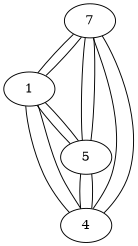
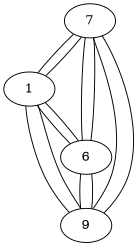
node "5": label "5" -> "6"
node "4": label "4" -> "9"
